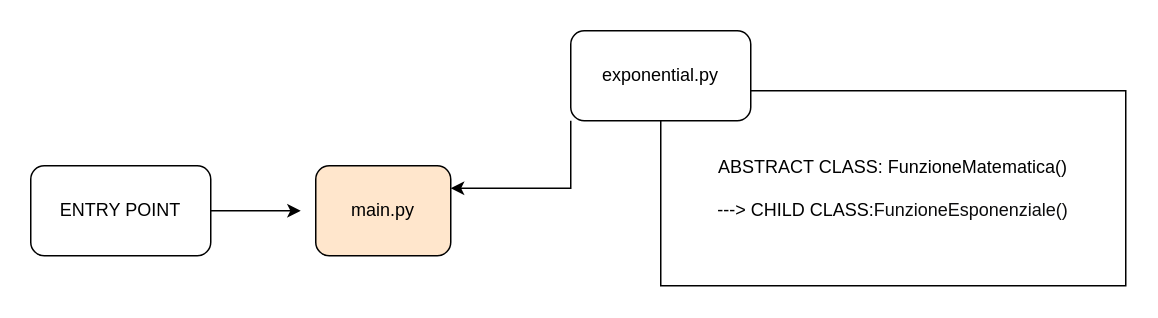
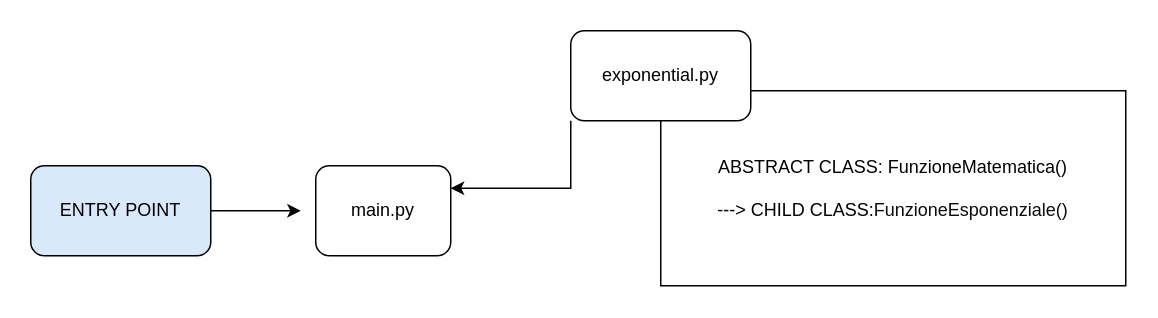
node "ENTRY POINT": fillcolor #ffffff -> #dae8fc
node "main.py": fillcolor #ffe6cc -> #ffffff
